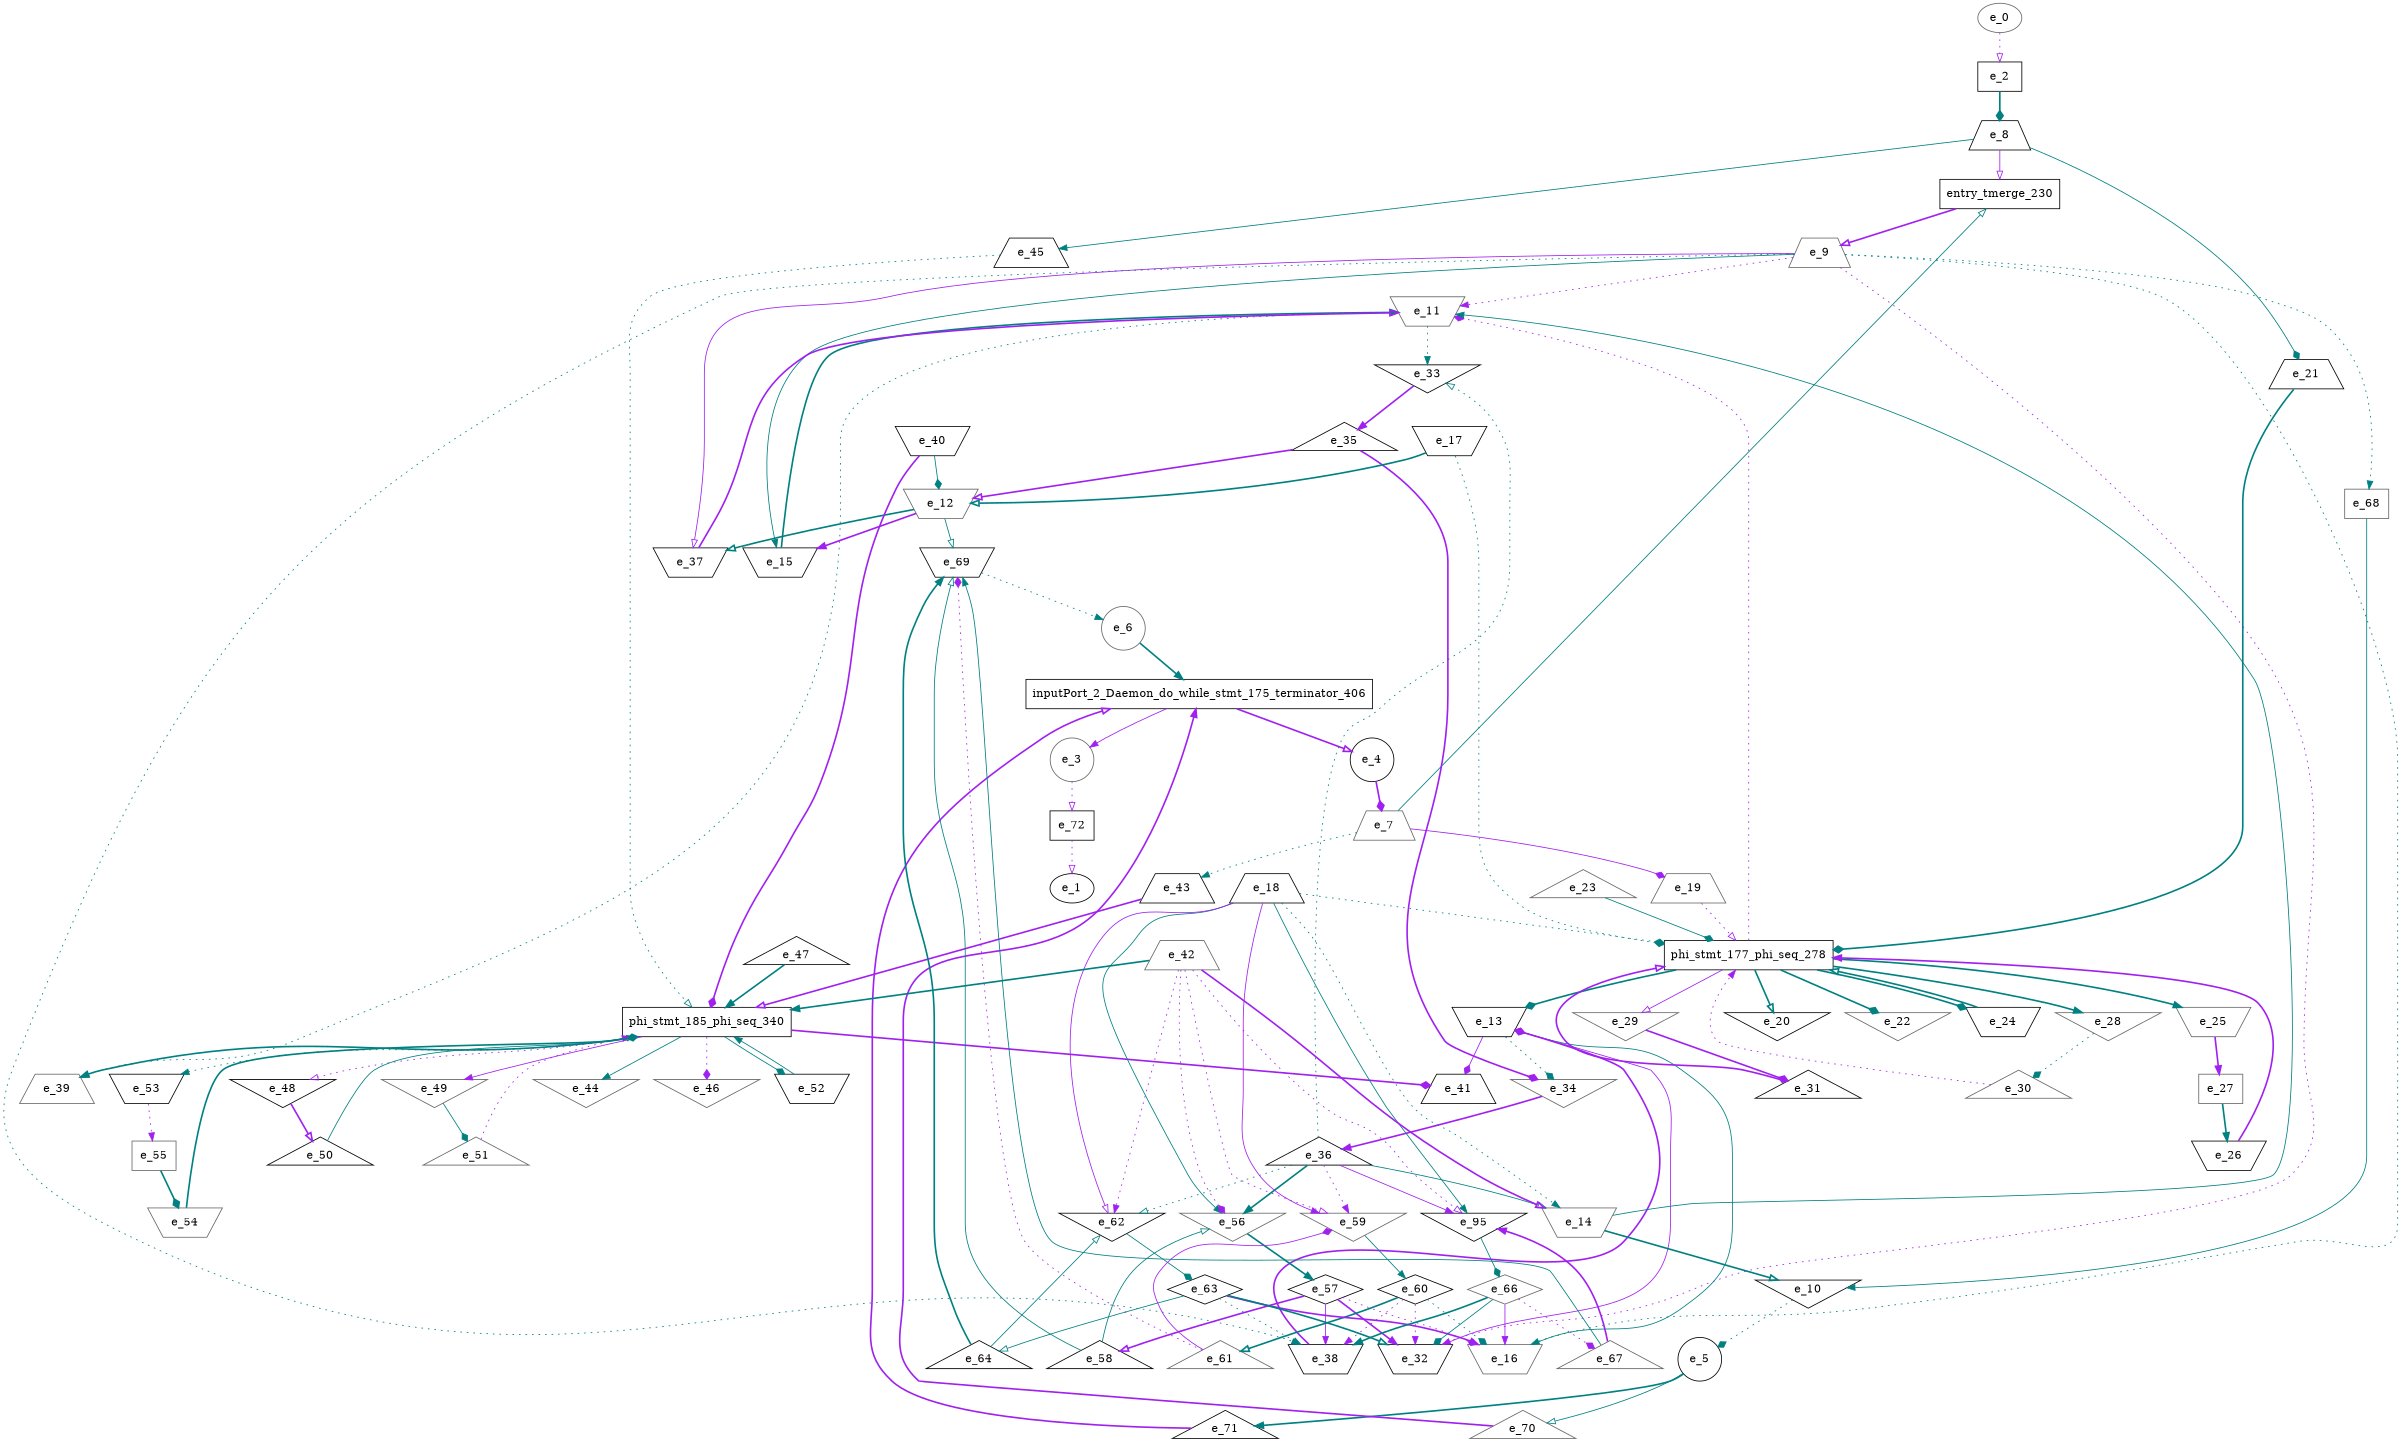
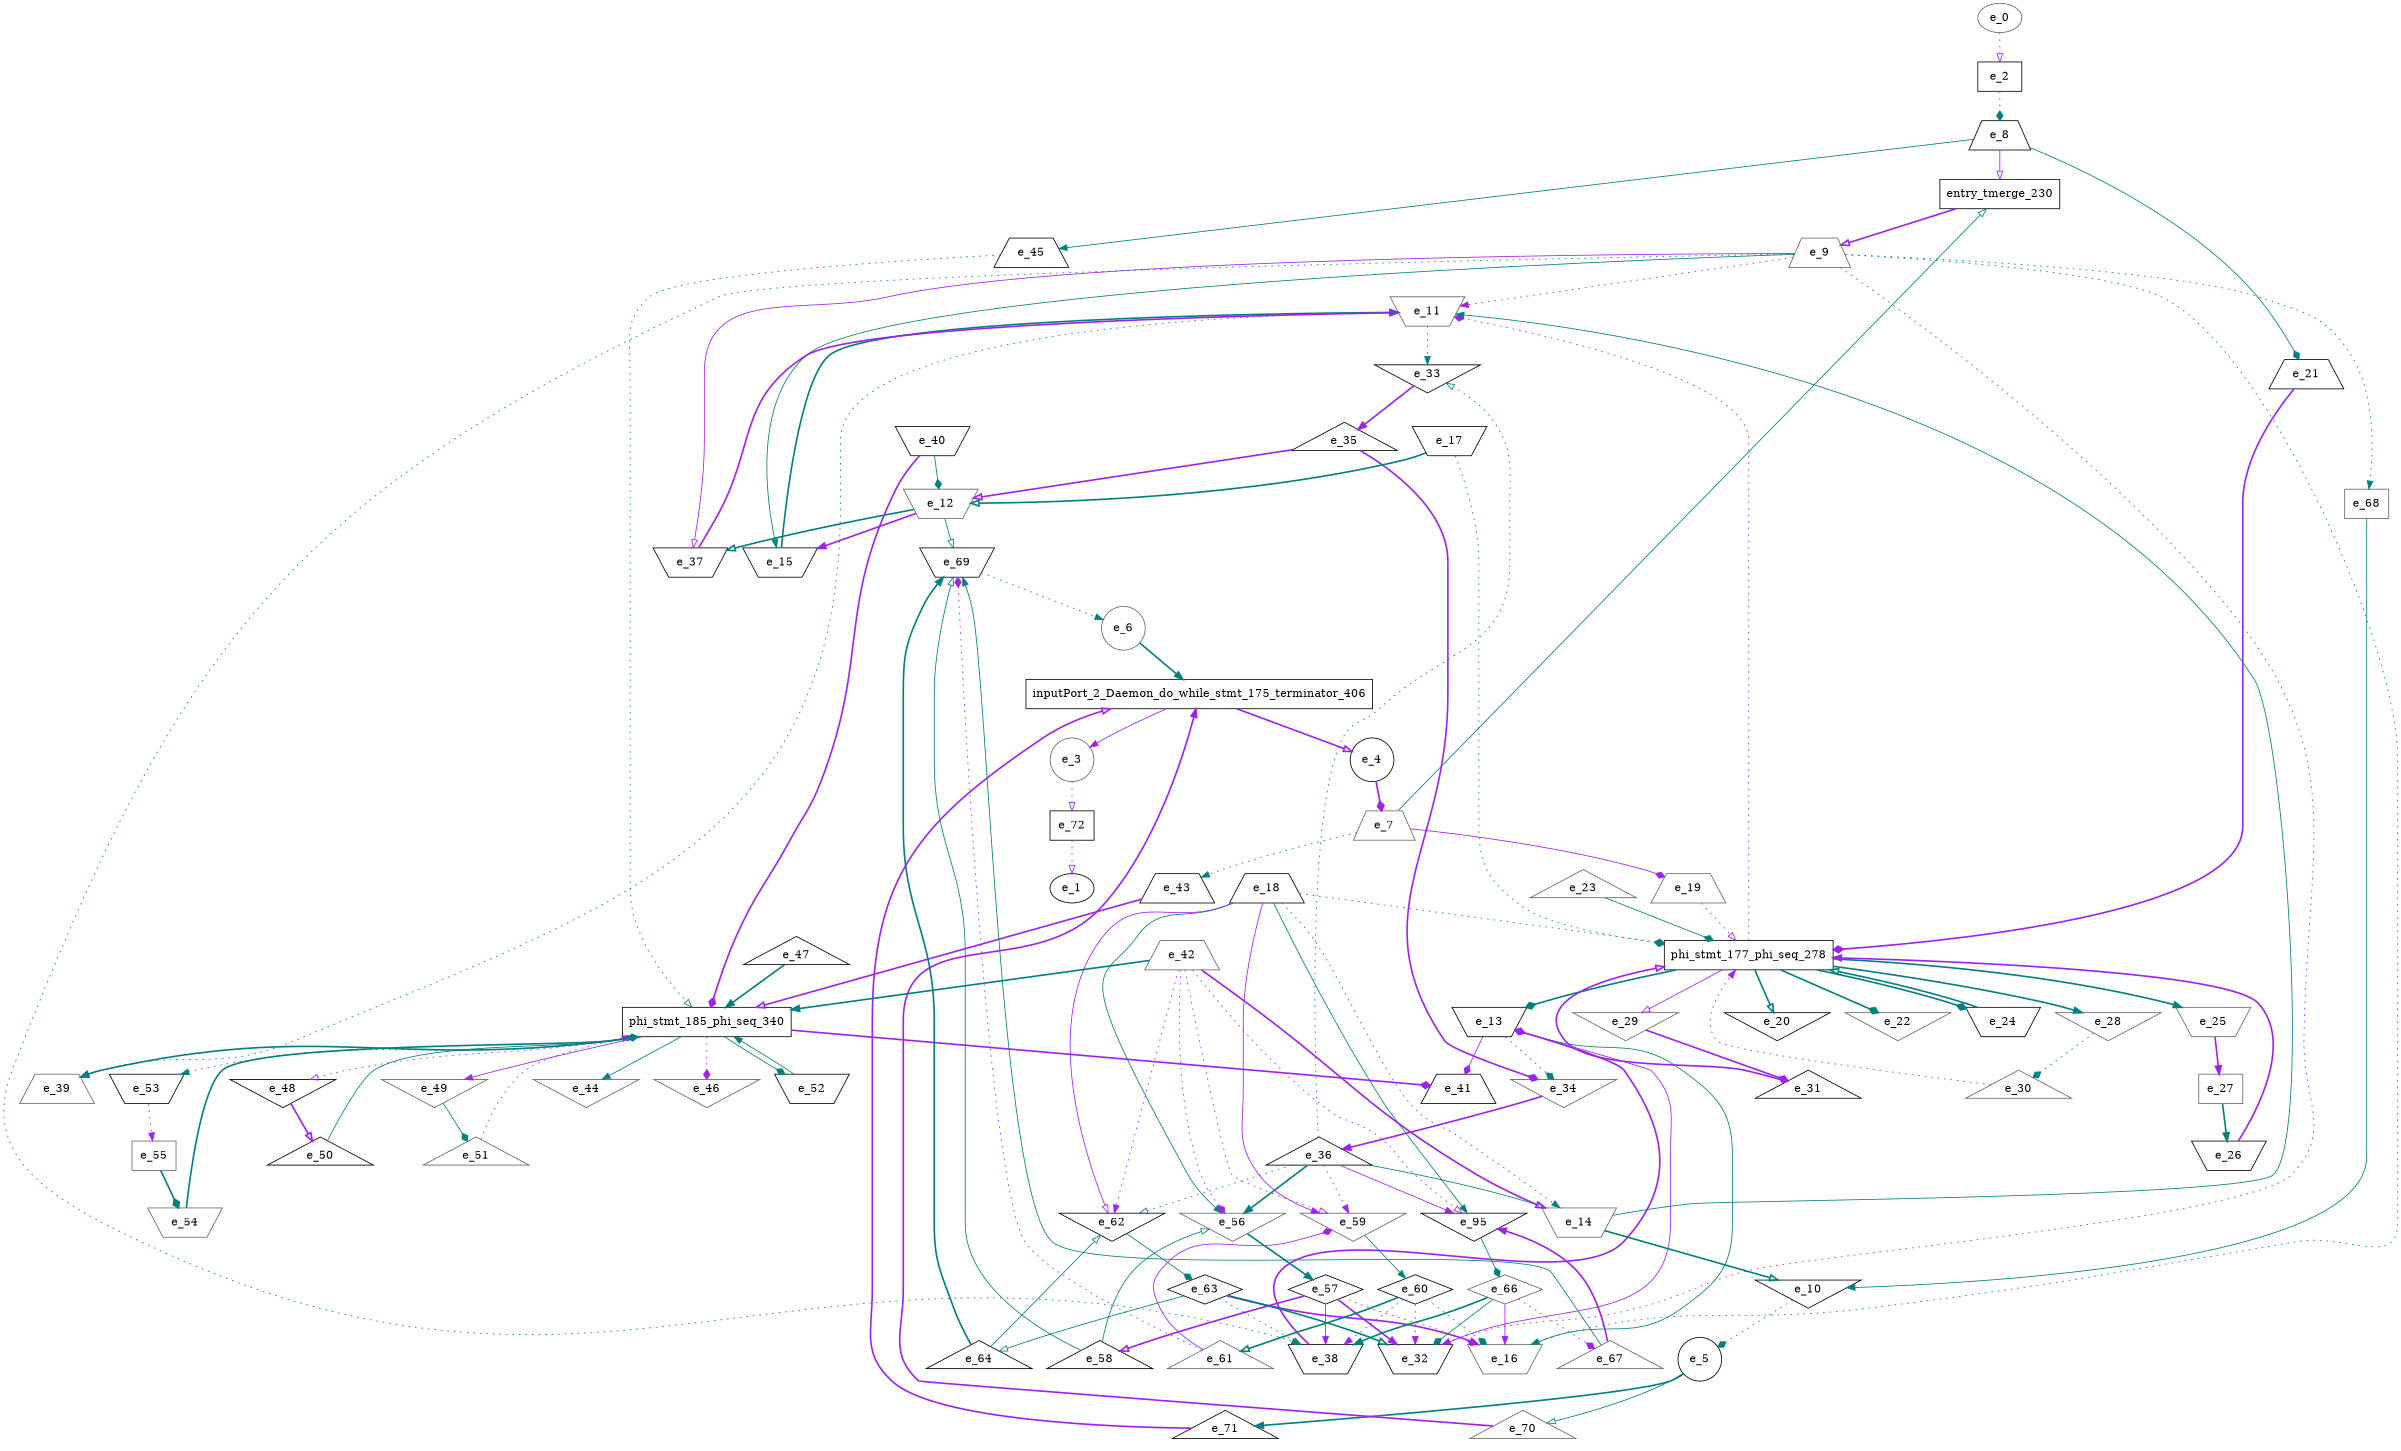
edge "e_2" -> "e_8": style bold -> dotted
edge "e_21" -> "phi_stmt_177_phi_seq_278": color teal -> purple
